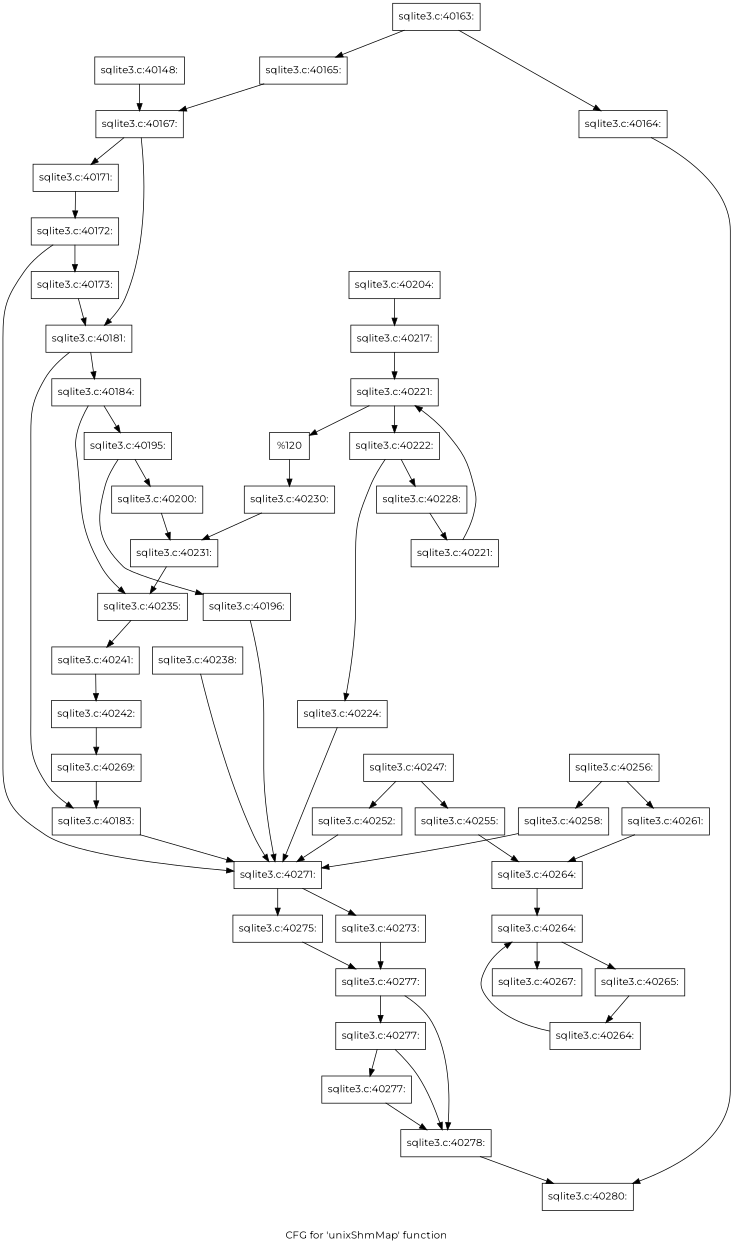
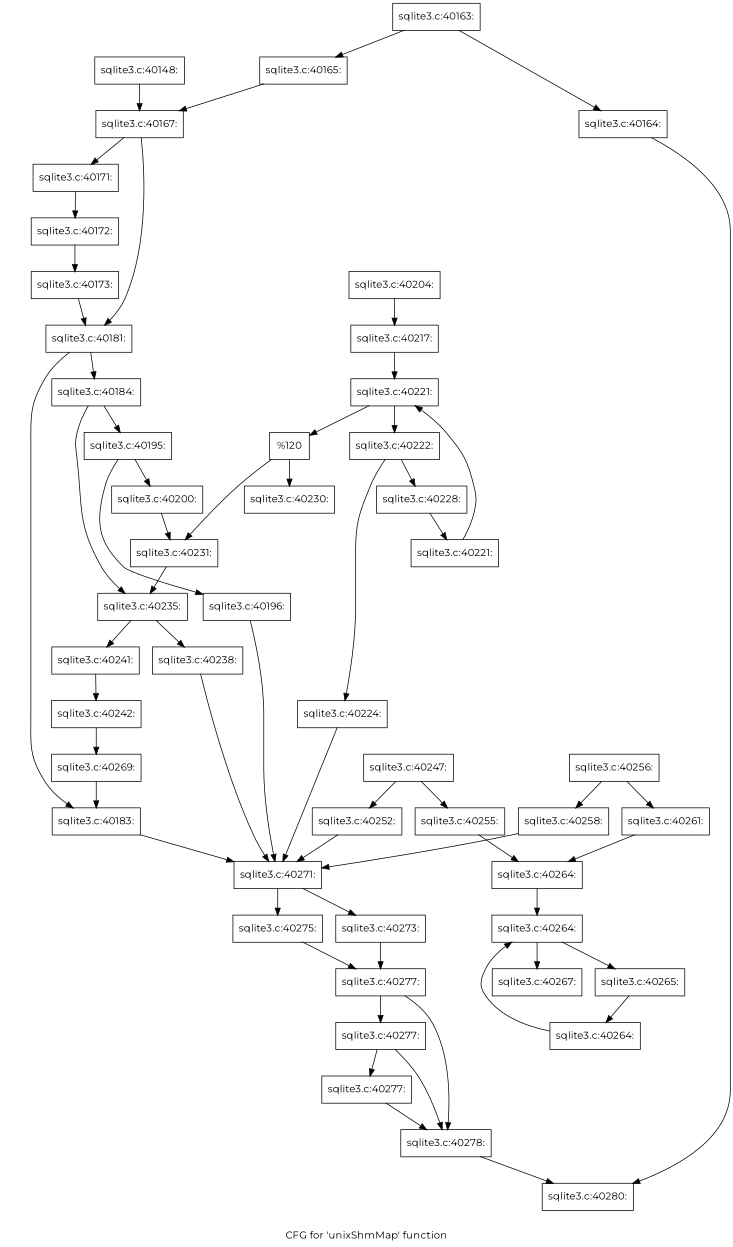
edge "sqlite3.c:40230:" -> "sqlite3.c:40231:": now "%120" -> "sqlite3.c:40231:"
edge "sqlite3.c:40235:" -> "sqlite3.c:40238:": added
edge "sqlite3.c:40172:" -> "sqlite3.c:40271:": removed
